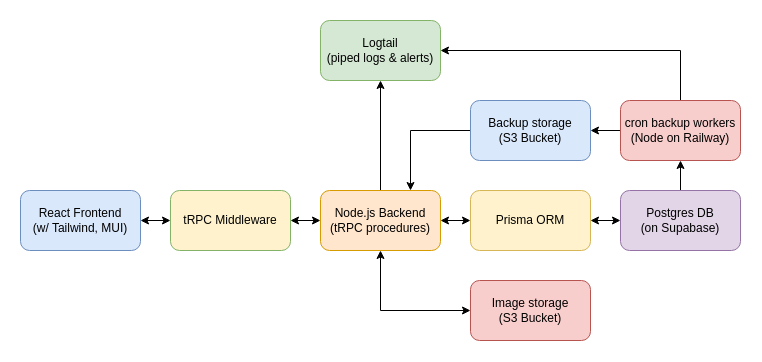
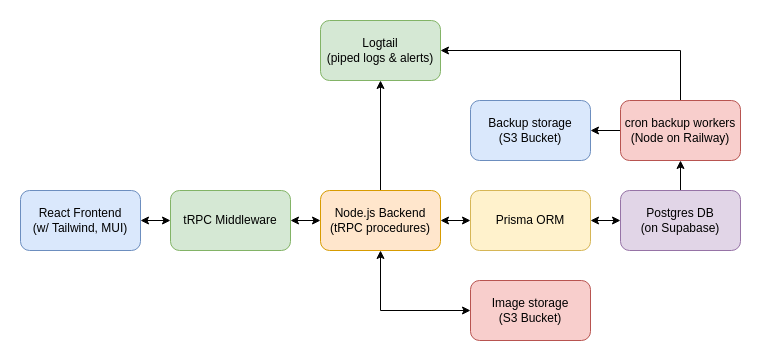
edge "Backup storage (S3 Bucket)" -> "Node.js Backend (tRPC procedures)": removed
node "tRPC Middleware": fillcolor #fff2cc -> #d5e8d4
